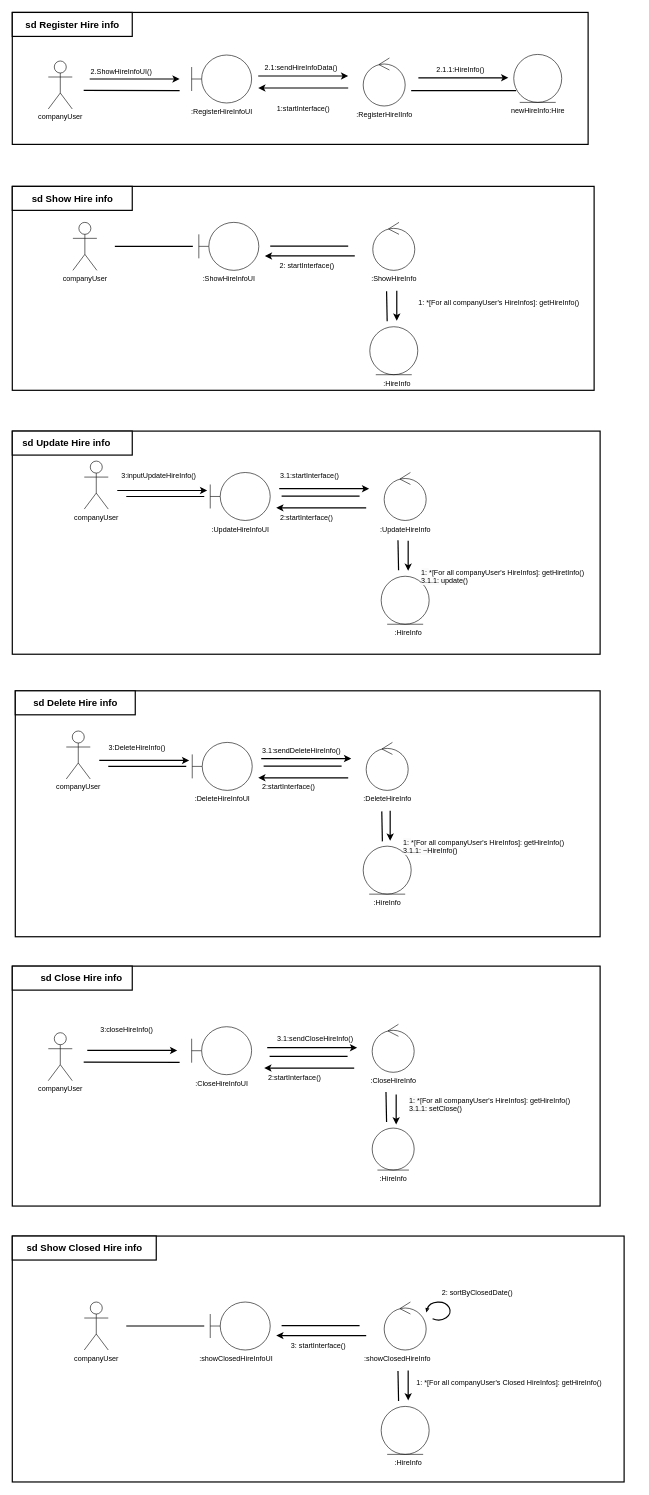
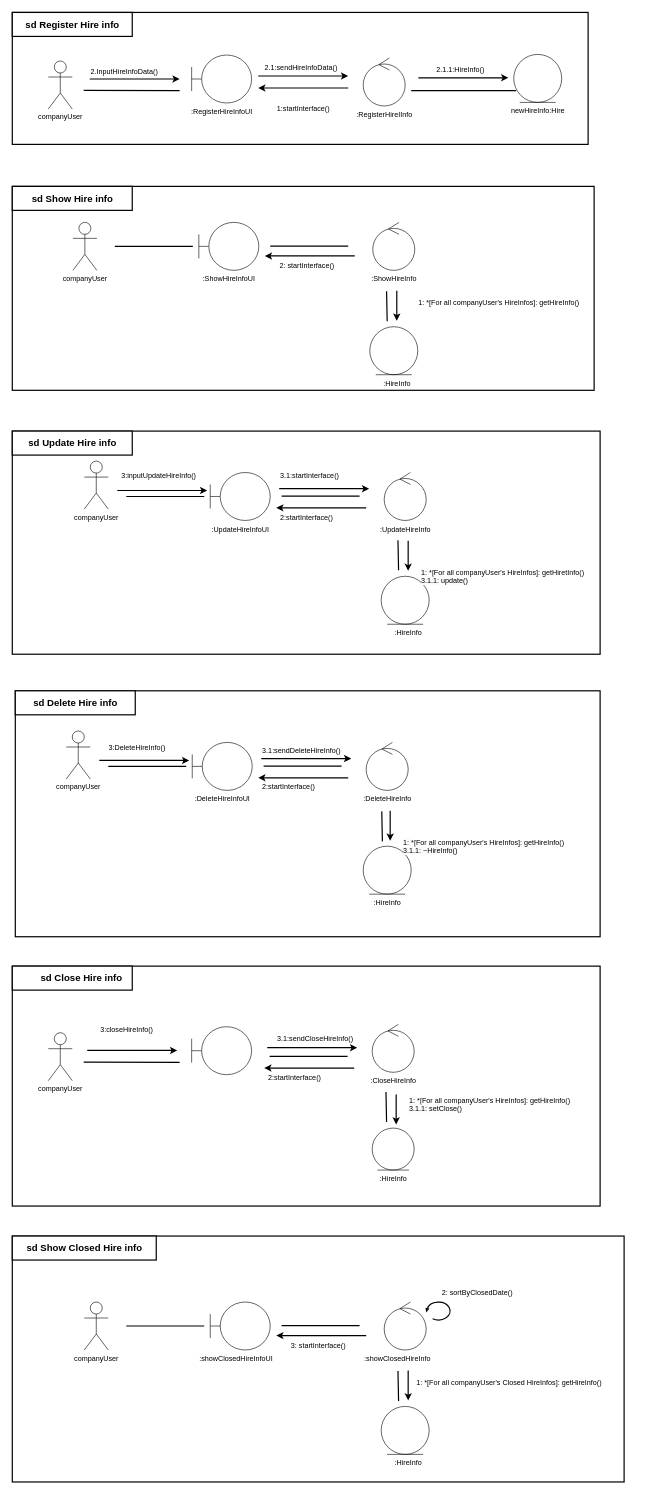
node "2.ShowHireInfoUI()": label "2.ShowHireInfoUI()" -> "2.InputHireInfoData()"
node "sd Update Hire info": moved (66, 443) -> (72, 443)
node ":CloseHireInfoUI": removed
